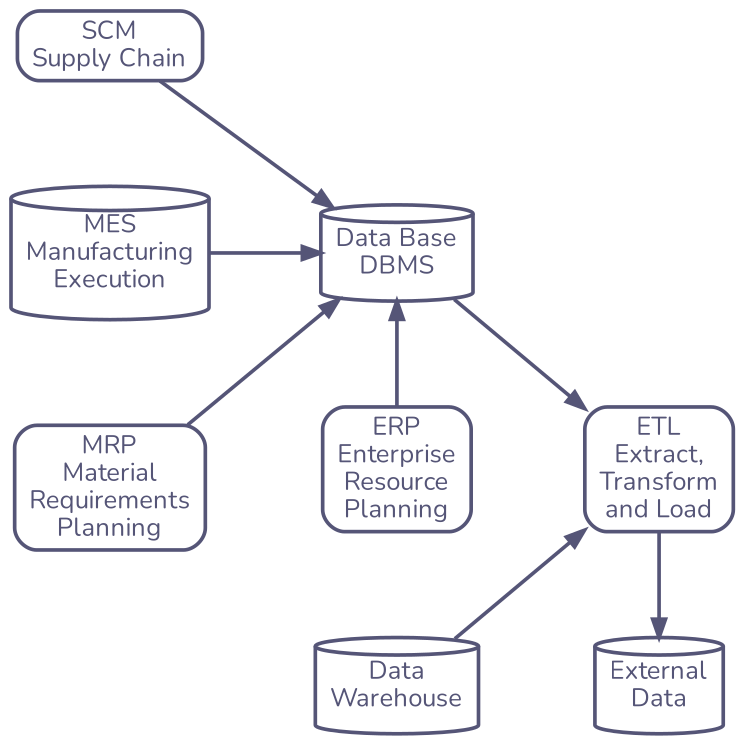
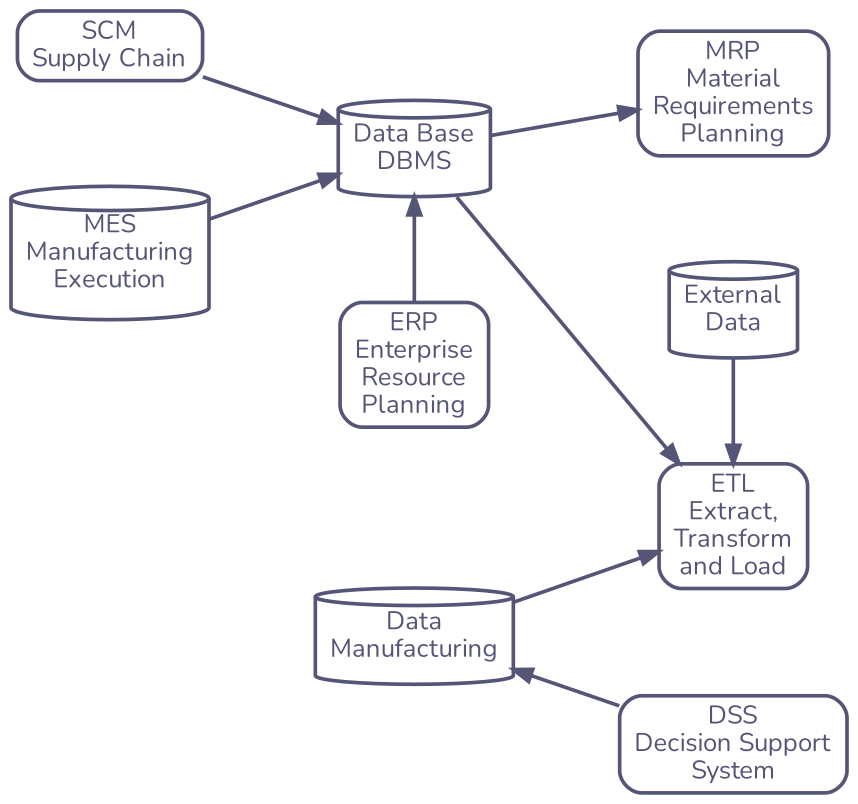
edge "MRP Material Requirements Planning" -> "Data Base DBMS": reversed
edge "ETL Extract, Transform and Load" -> "External Data": reversed
node "Data Warehouse": label "Data Warehouse" -> "Data Manufacturing"
node "DSS Decision Support System": added
